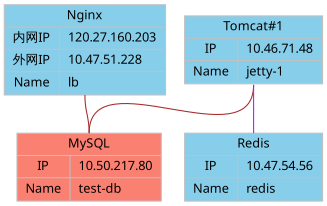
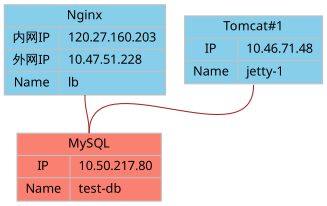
node "Redis": removed
